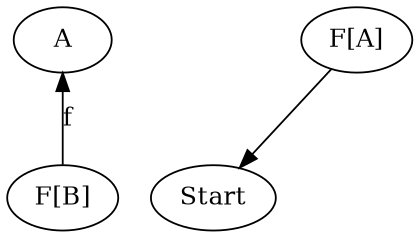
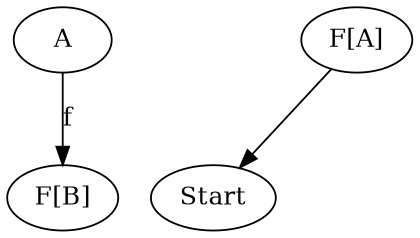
edge "F[B]" -> "A": reversed
